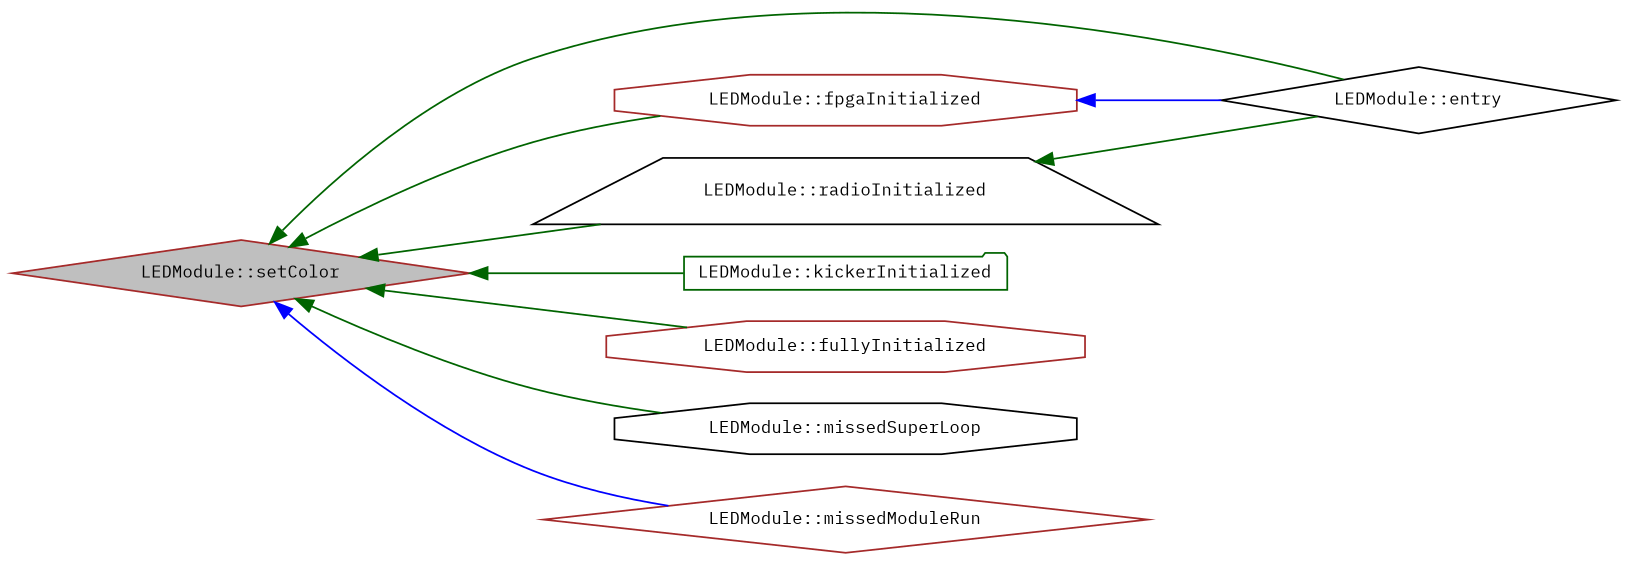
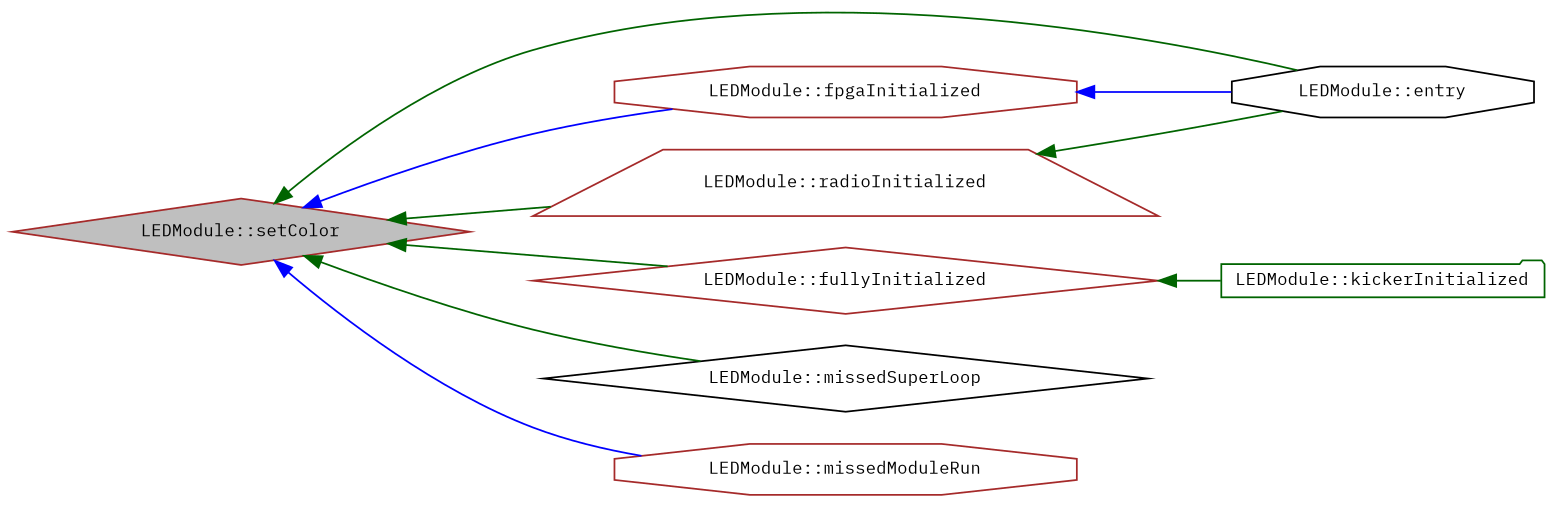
node "LEDModule::entry": shape diamond -> octagon
edge "LEDModule::fpgaInitialized" -> "LEDModule::setColor": color darkgreen -> blue
node "LEDModule::radioInitialized": color black -> brown
edge "LEDModule::kickerInitialized" -> "LEDModule::setColor": now "LEDModule::kickerInitialized" -> "LEDModule::fullyInitialized"
node "LEDModule::fullyInitialized": shape octagon -> diamond
node "LEDModule::missedSuperLoop": shape octagon -> diamond
node "LEDModule::missedModuleRun": shape diamond -> octagon
